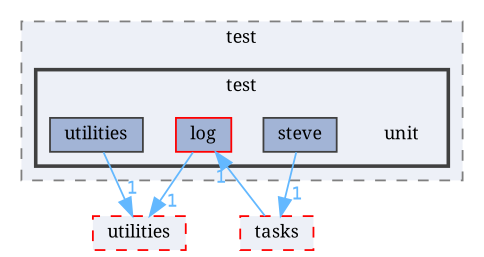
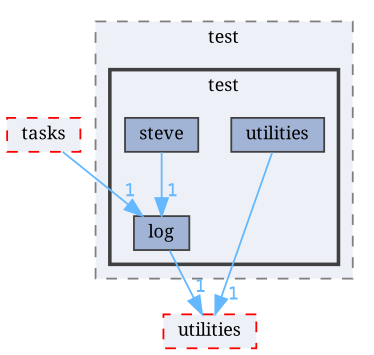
node "log": color red -> grey25
node "unit": removed
edge "steve" -> "tasks": now "steve" -> "log"
